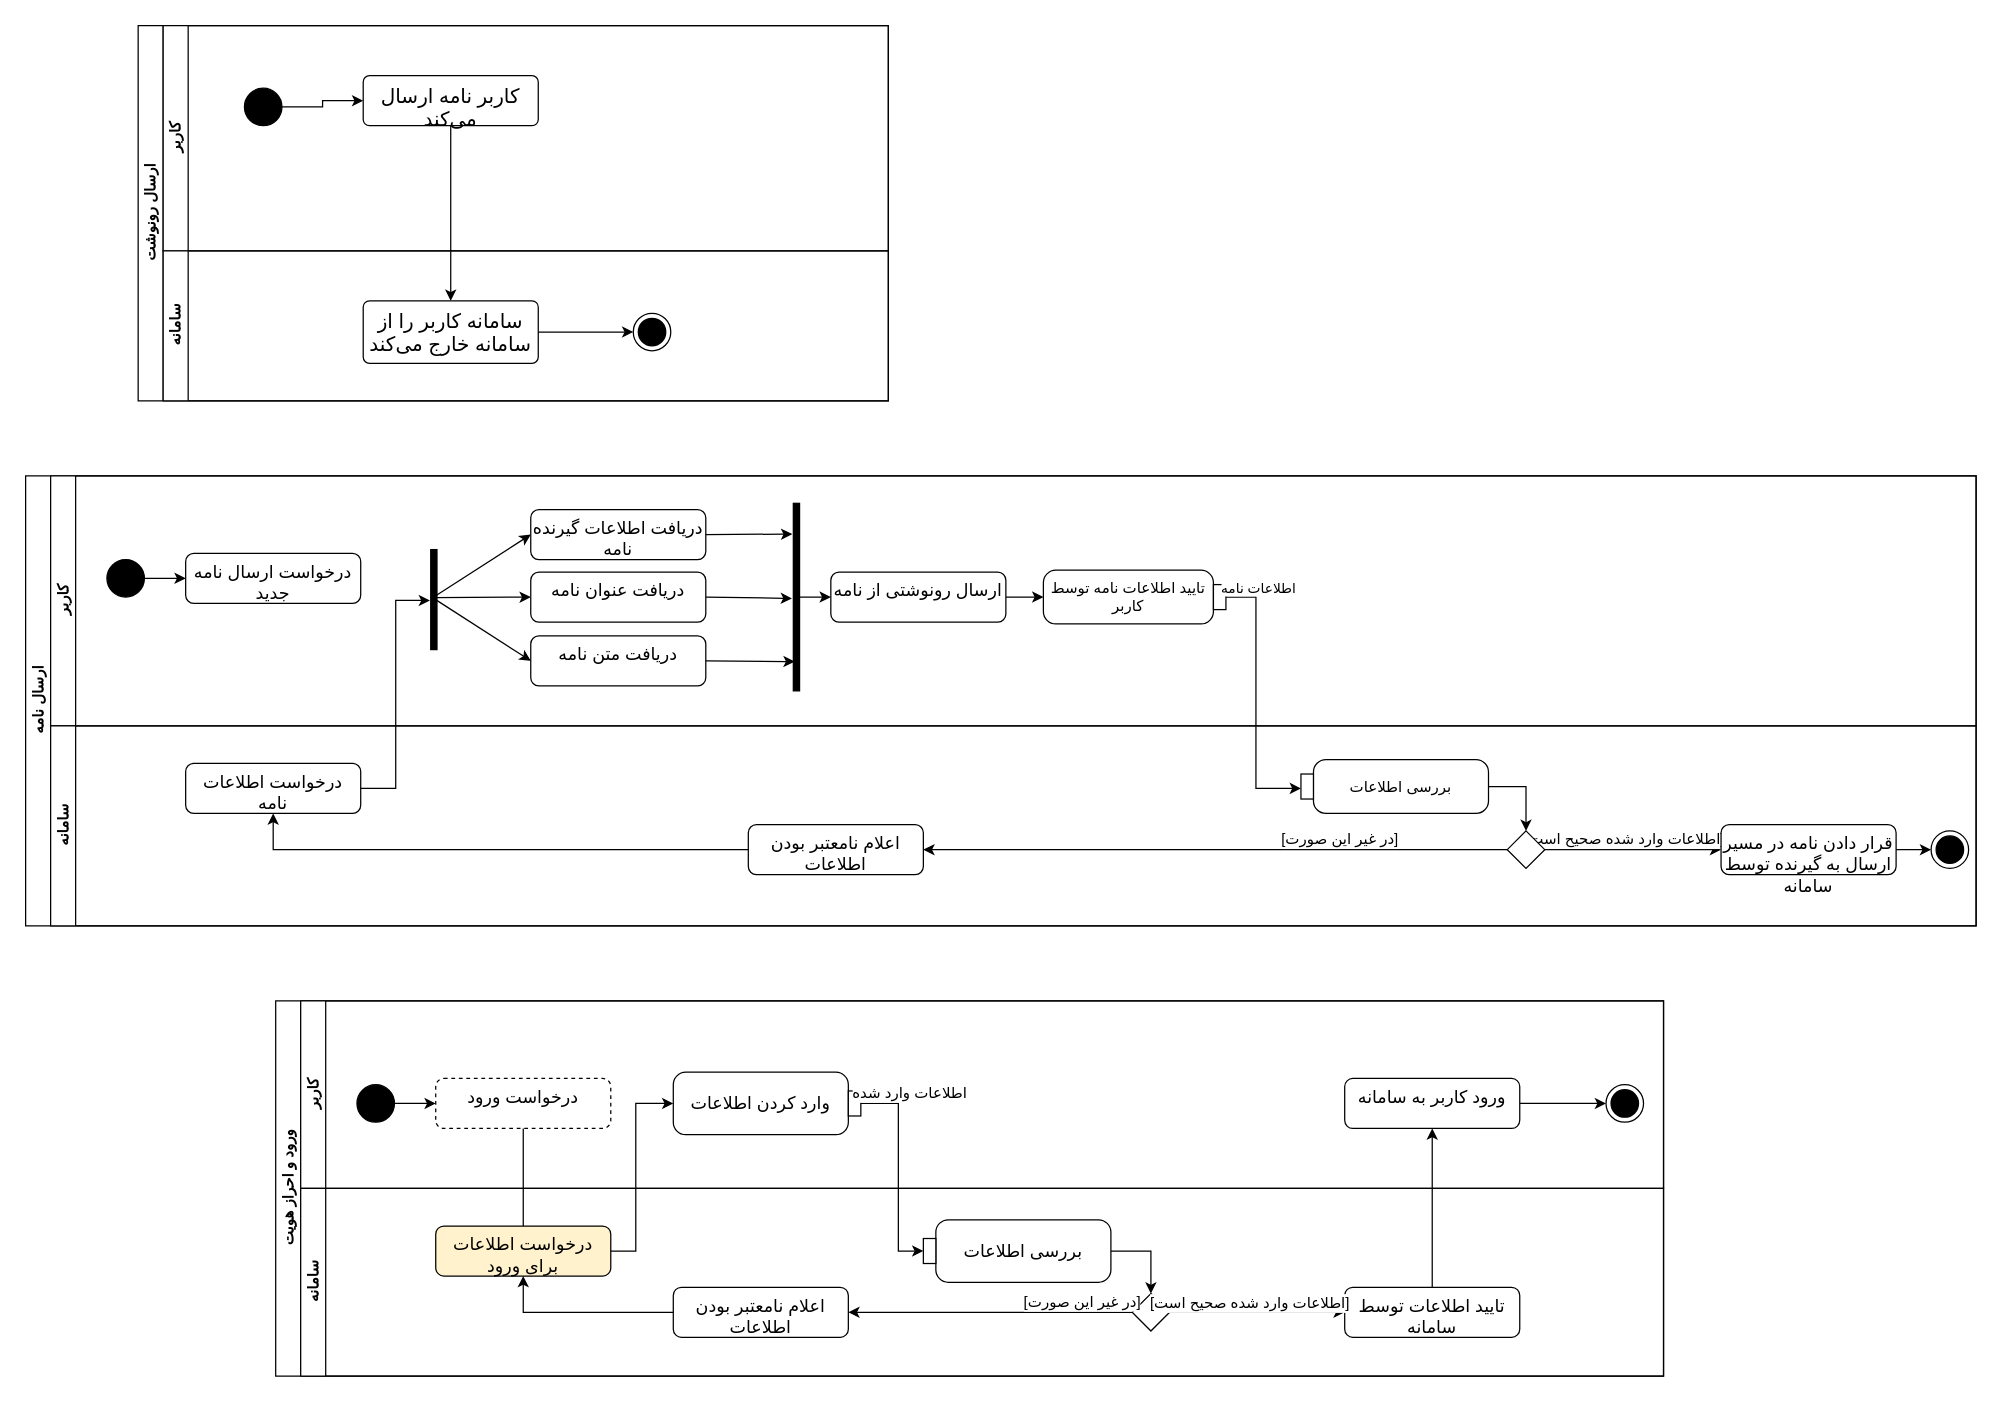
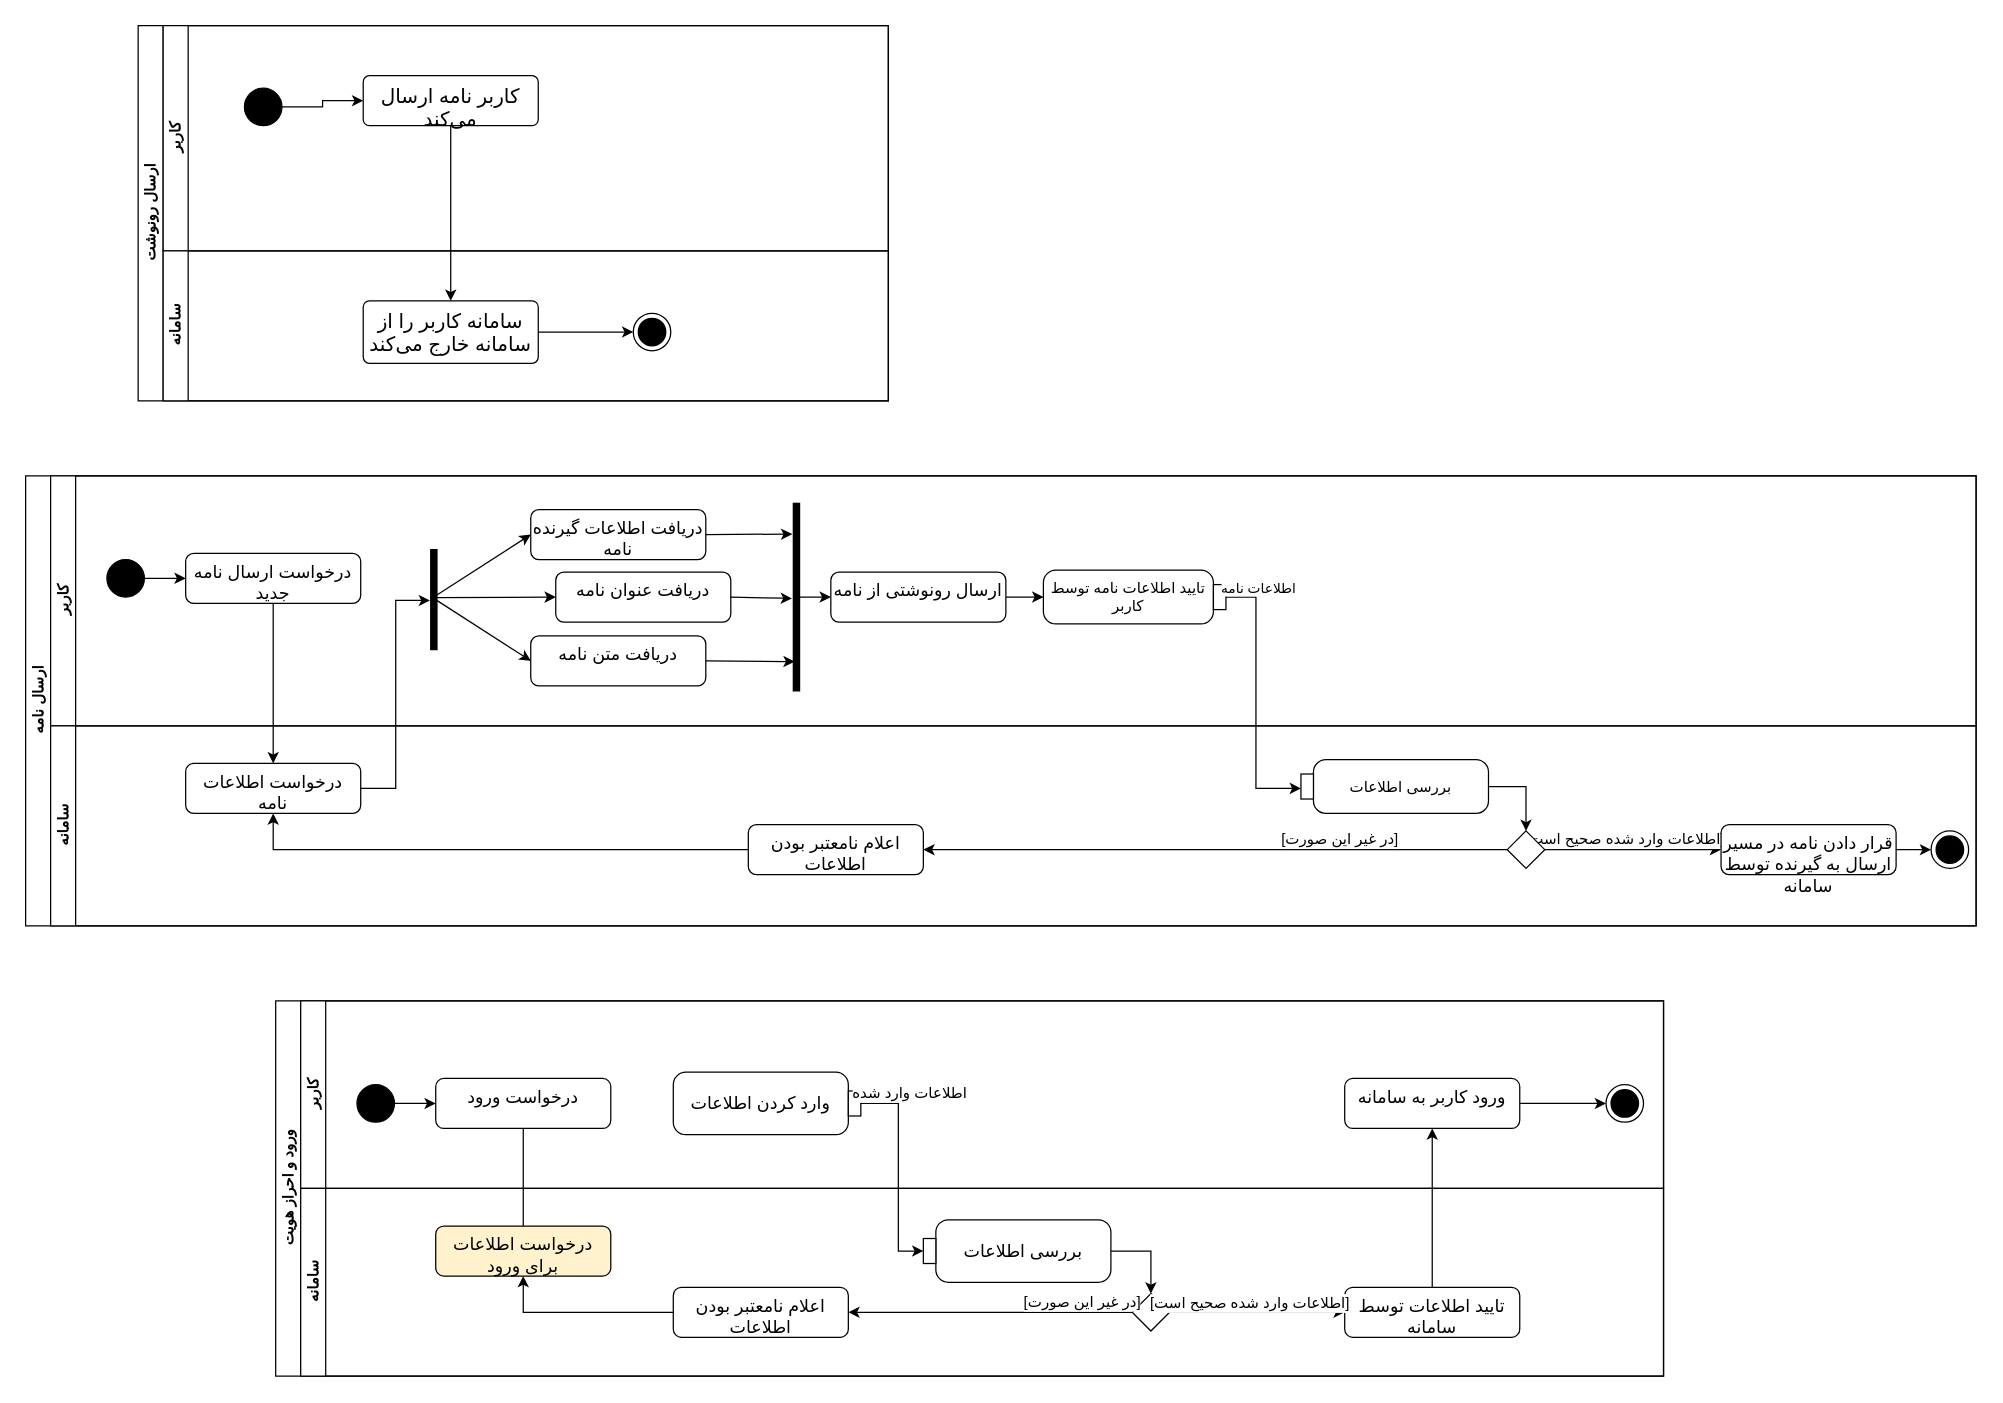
node "دریافت عنوان نامه": moved (618, 597) -> (643, 597)
edge "درخواست ارسال نامه جدید" -> "درخواست اطلاعات نامه": added
node "درخواست ورود": style dashed -> solid
edge "درخواست اطلاعات برای ورود" -> "وارد کردن اطلاعات": removed
